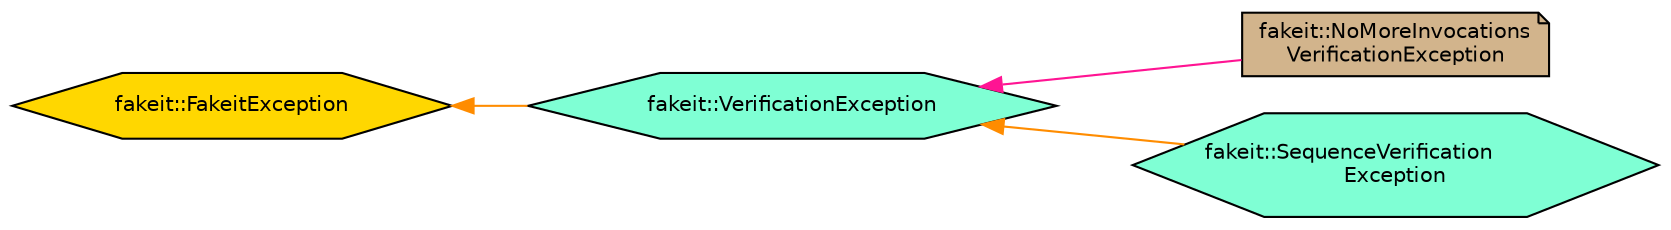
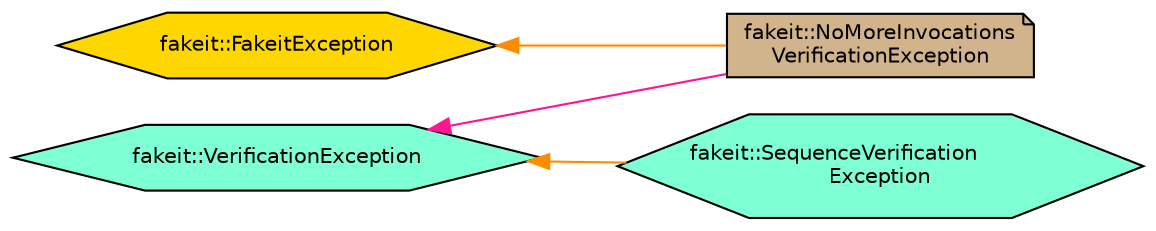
edge "fakeit::VerificationException" -> "fakeit::FakeitException": now "fakeit::NoMoreInvocations VerificationException" -> "fakeit::FakeitException"
